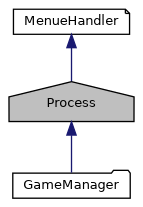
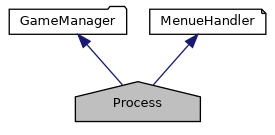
edge "GameManager" -> "Process": reversed
